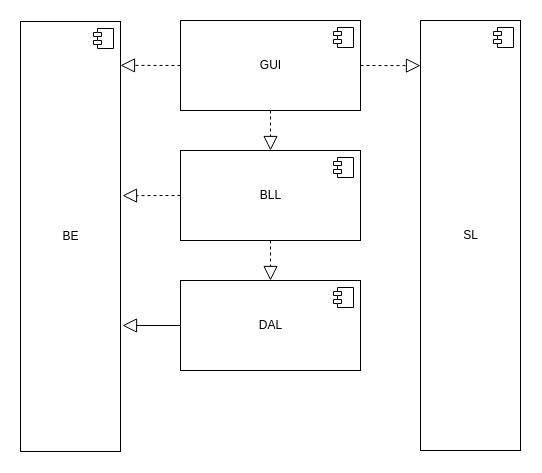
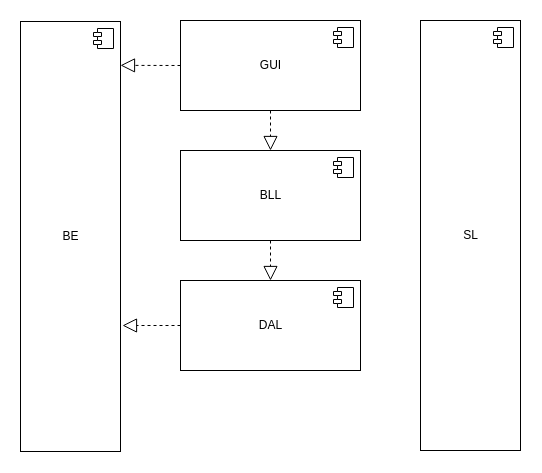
edge "GUI" -> "SL": removed
edge "BLL" -> "BE": removed
edge "DAL" -> "BE": style solid -> dashed
